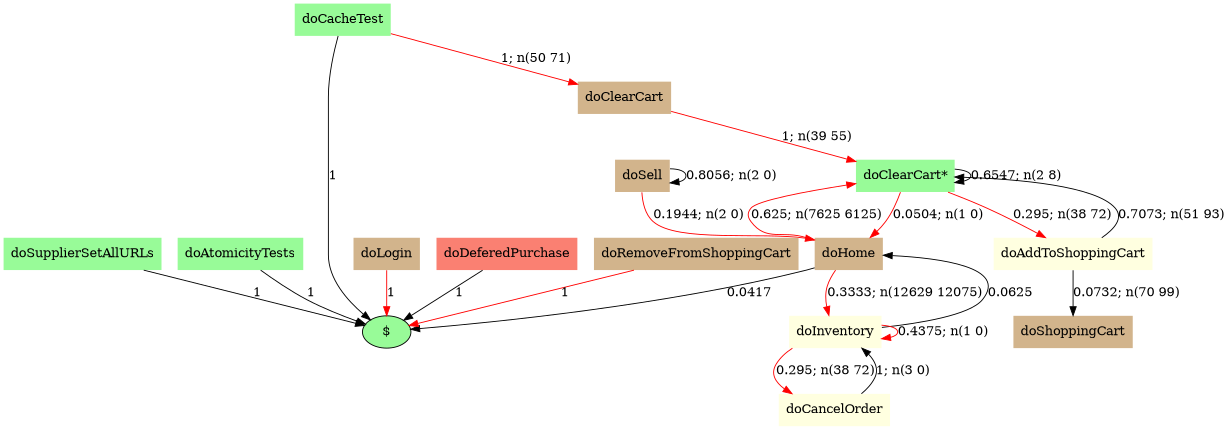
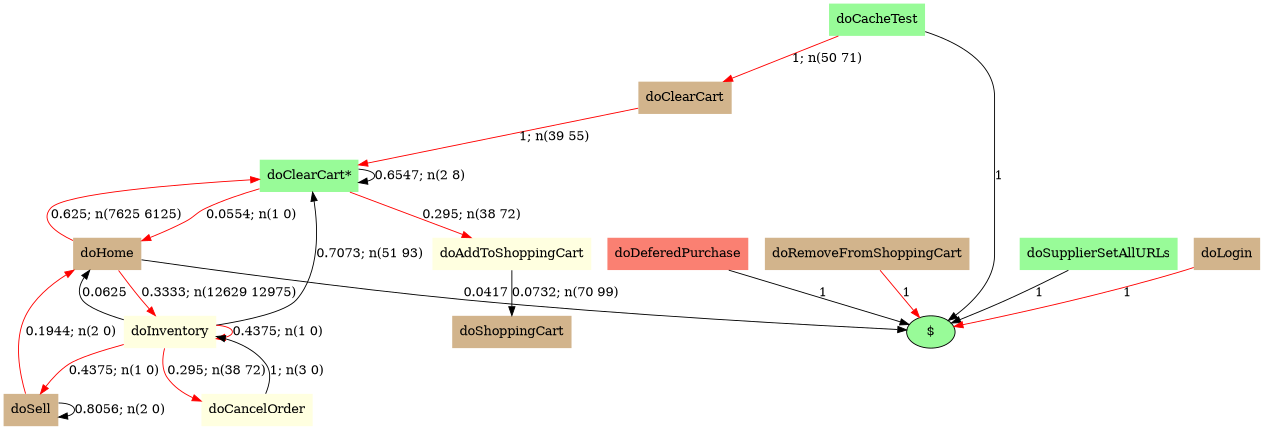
edge "doAddToShoppingCart" -> "doClearCart*": now "doInventory" -> "doClearCart*"
edge "doClearCart*" -> "doHome": label "0.0504; n(1 0)" -> "0.0554; n(1 0)"
node "doAtomicityTests": removed
edge "doHome" -> "doInventory": label "0.3333; n(12629 12075)" -> "0.3333; n(12629 12975)"
edge "doInventory" -> "doSell": added, label "0.4375; n(1 0)"
